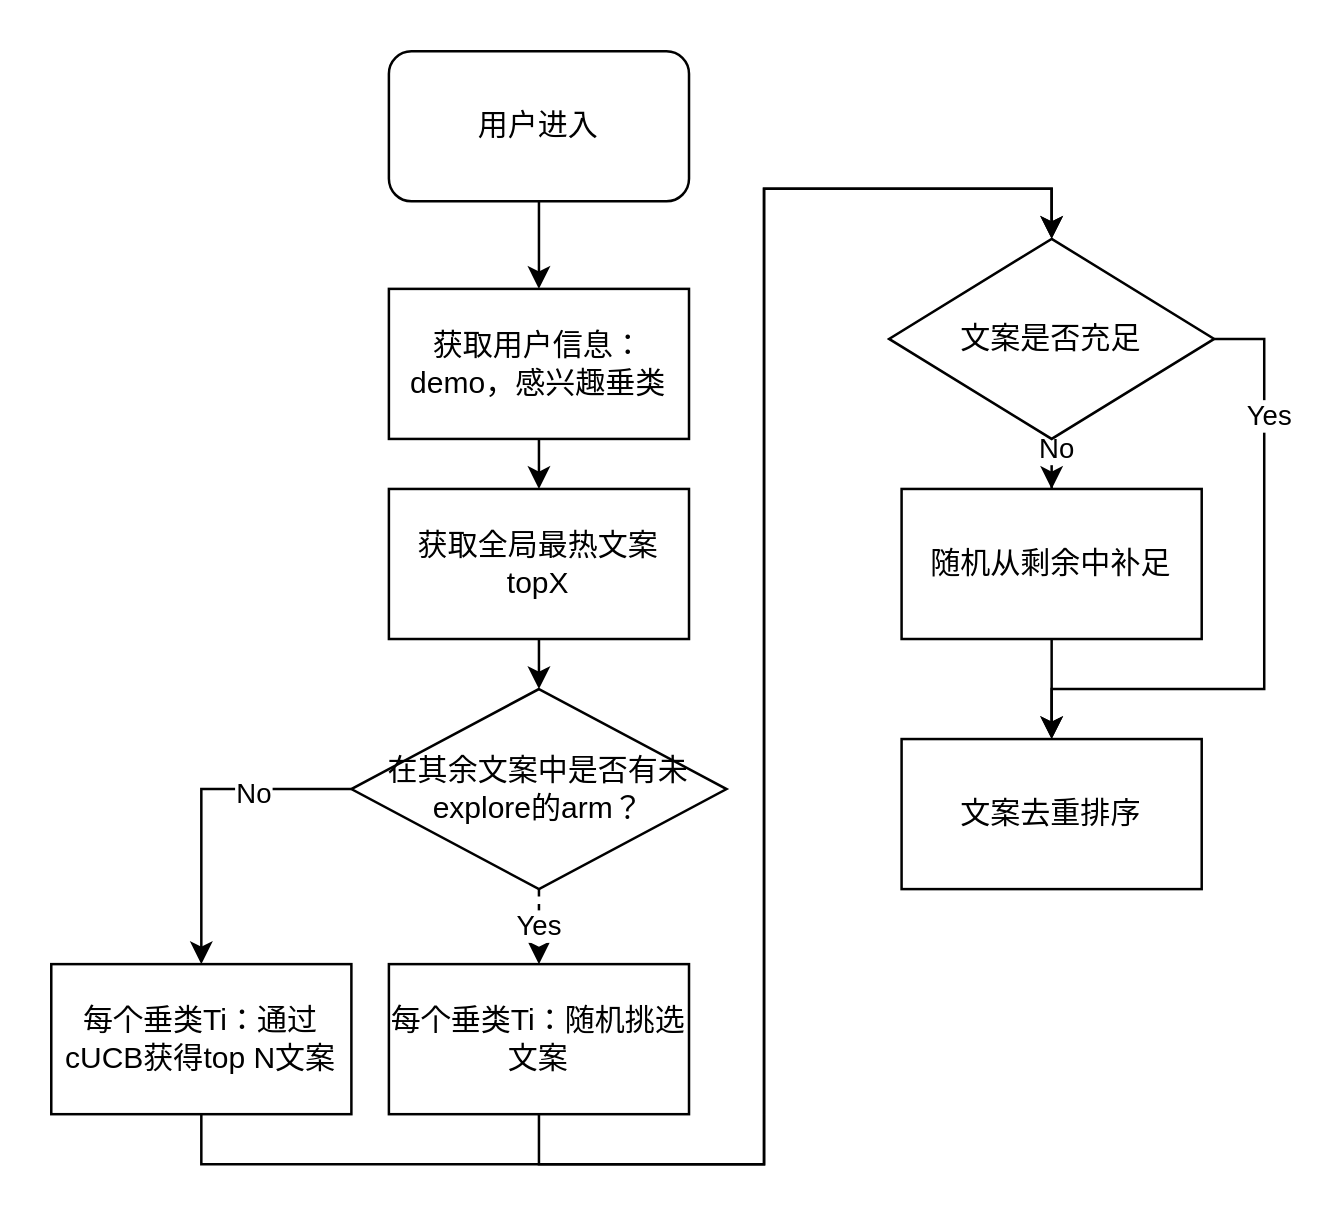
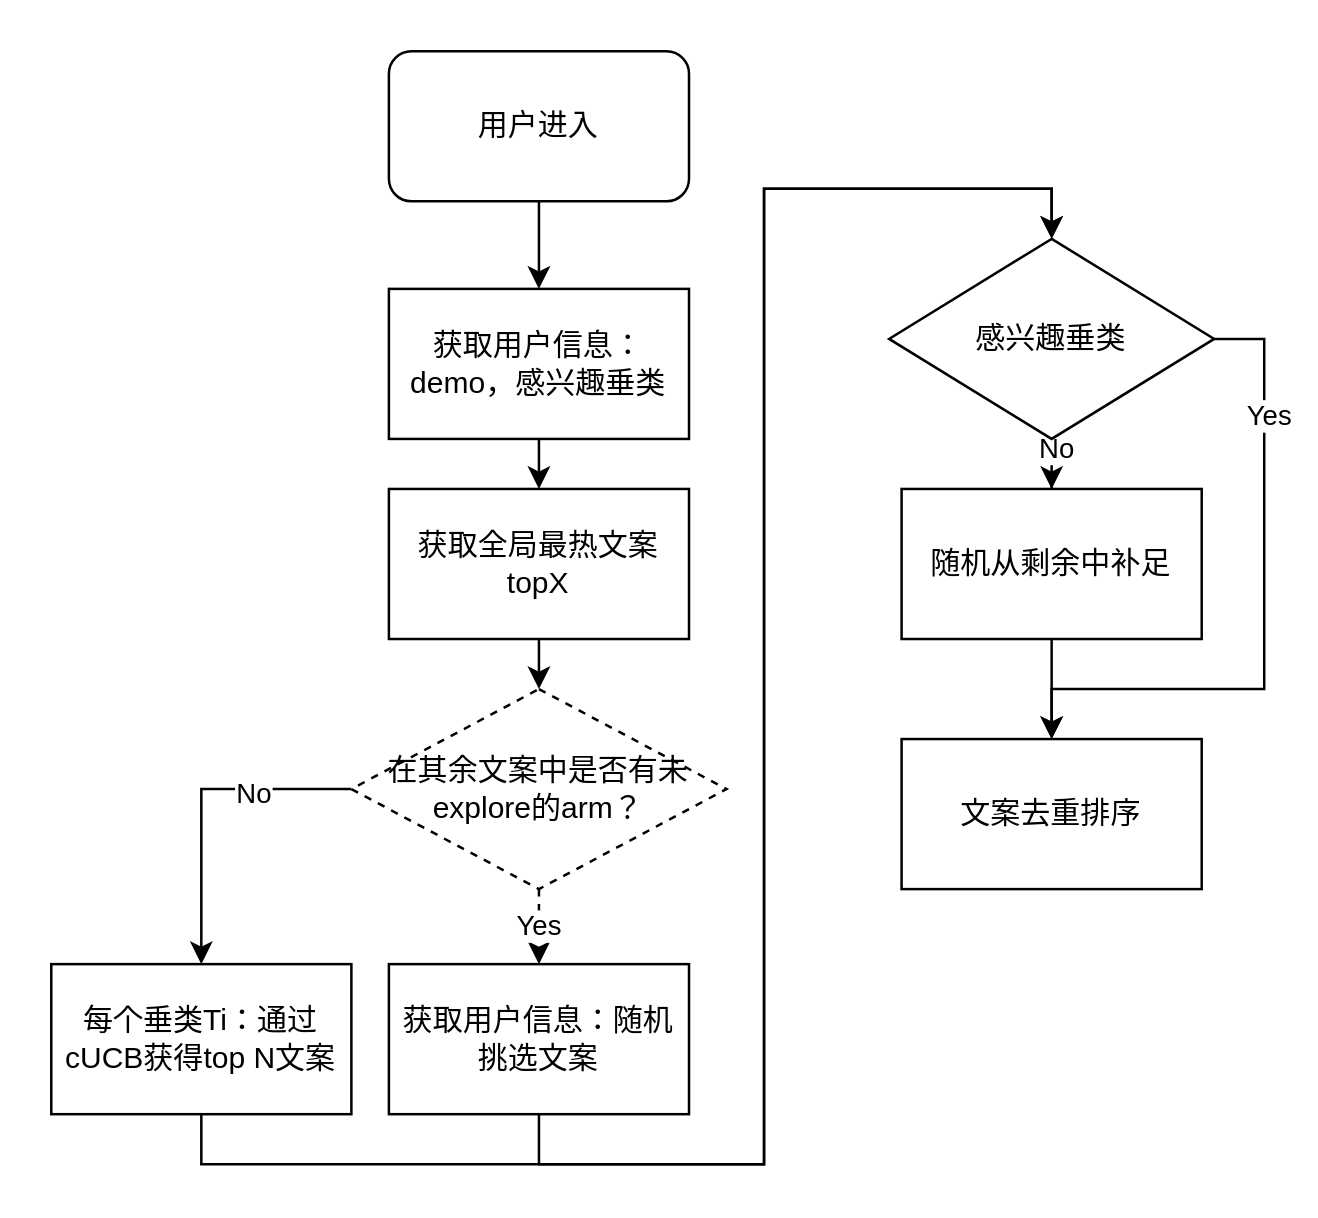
node "文案是否充足": label "文案是否充足" -> "感兴趣垂类"
node "在其余文案中是否有未explore的arm？": style solid -> dashed
node "每个垂类Ti：随机挑选文案": label "每个垂类Ti：随机挑选文案" -> "获取用户信息：随机挑选文案"
